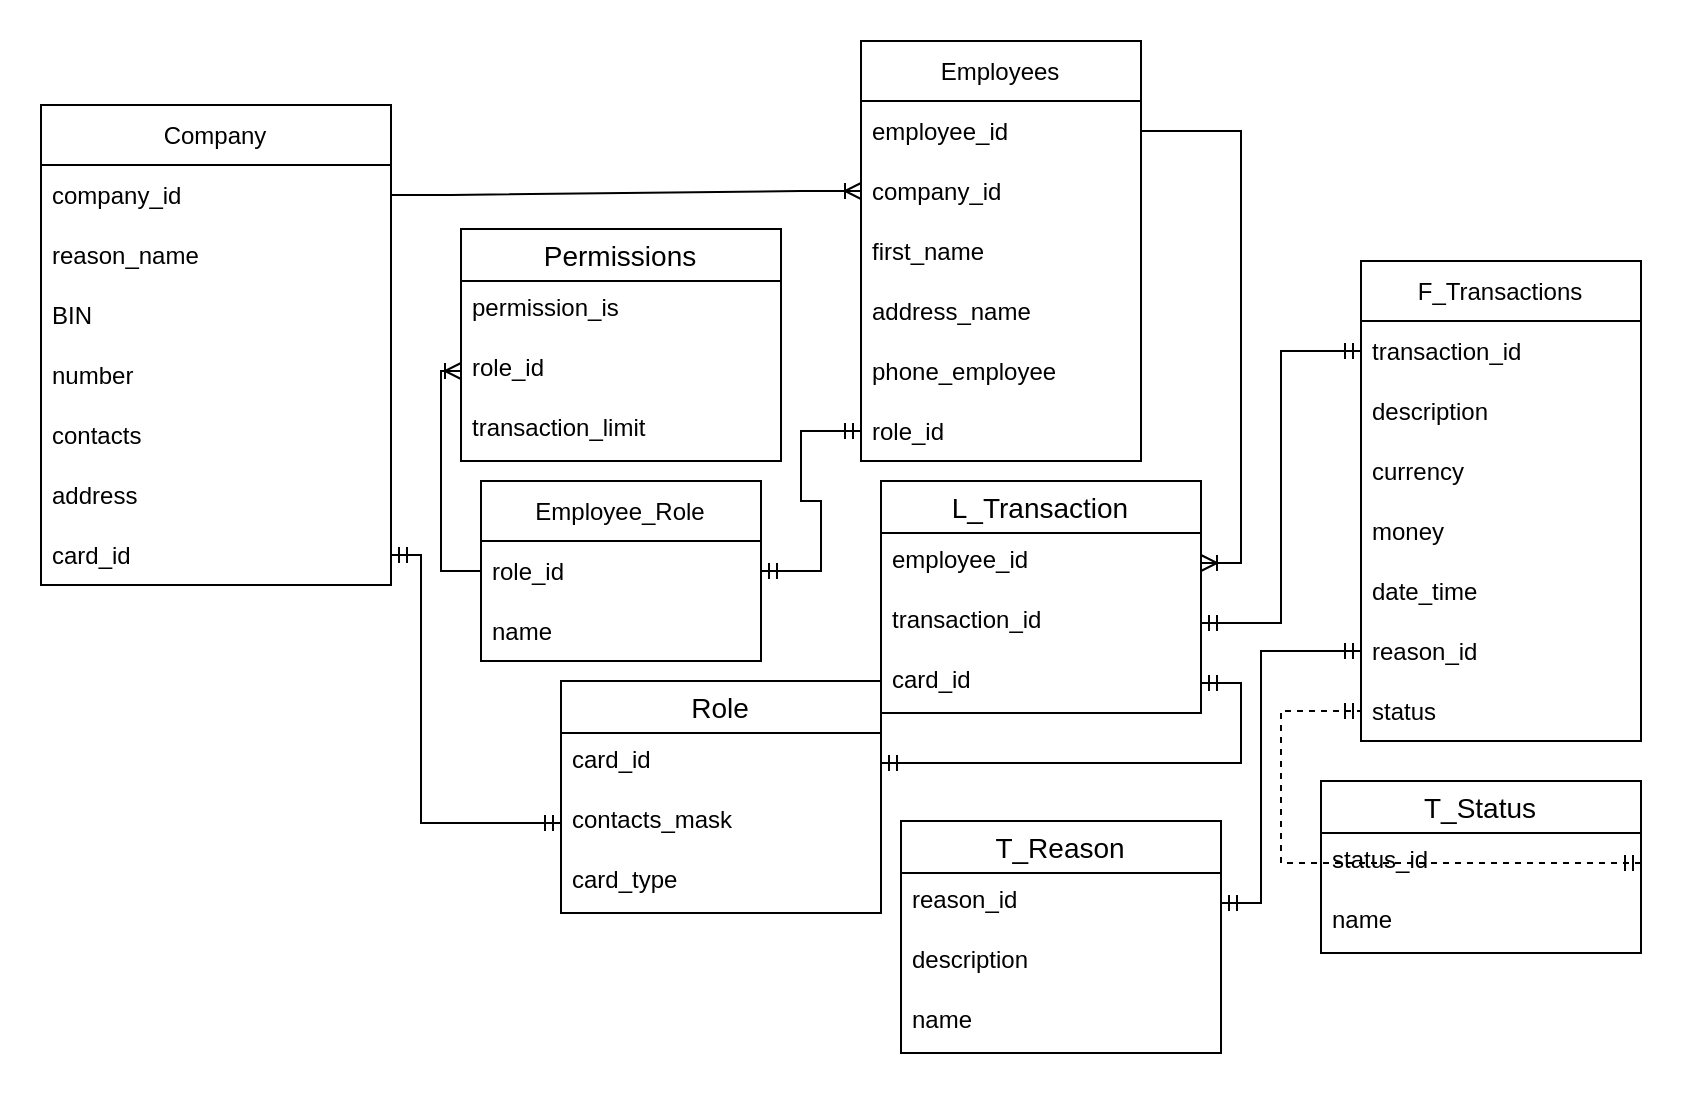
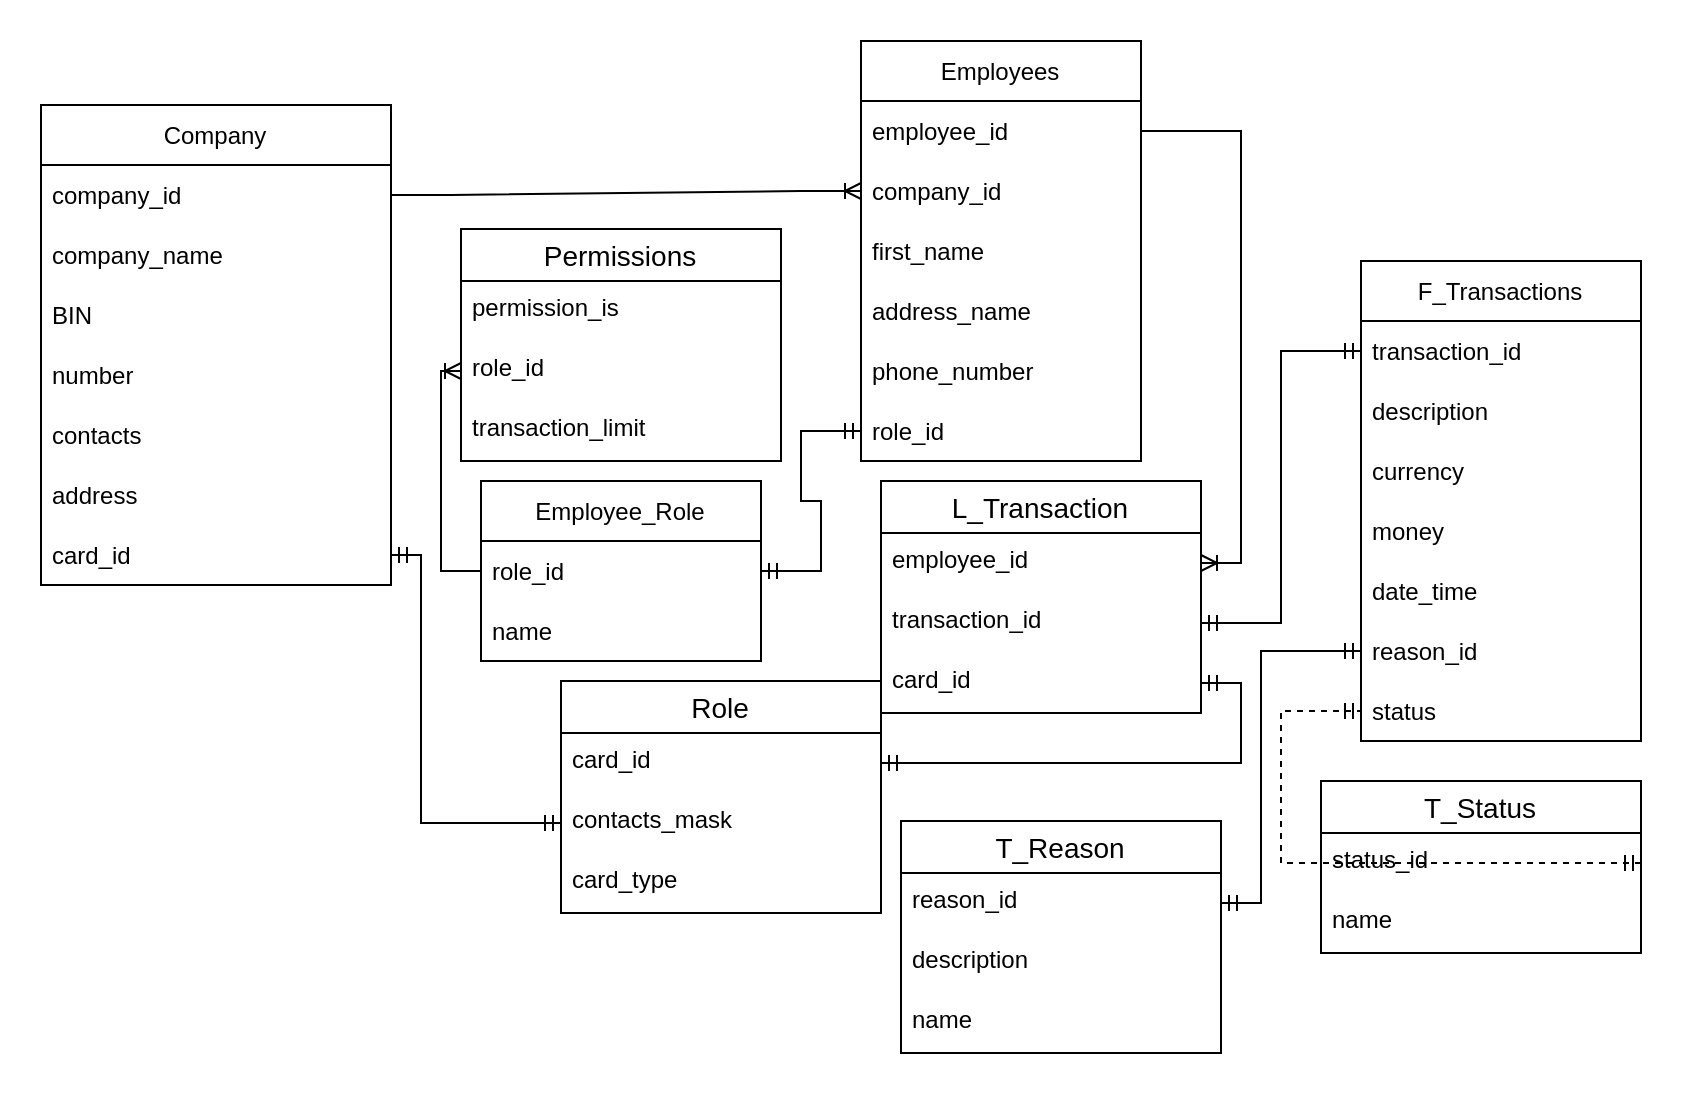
node "reason_name": label "reason_name" -> "company_name"
node "phone_employee": label "phone_employee" -> "phone_number"
